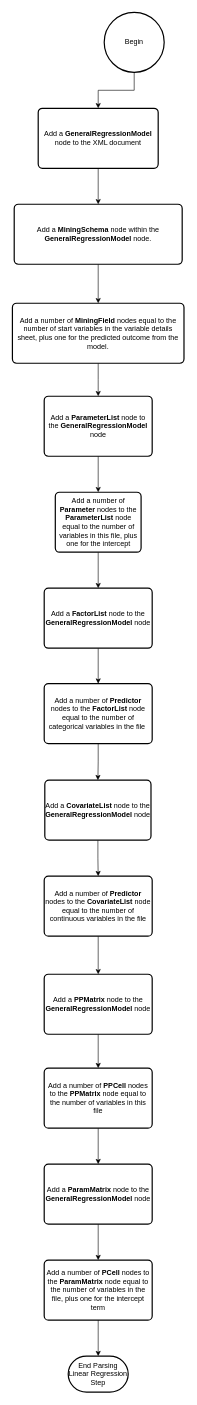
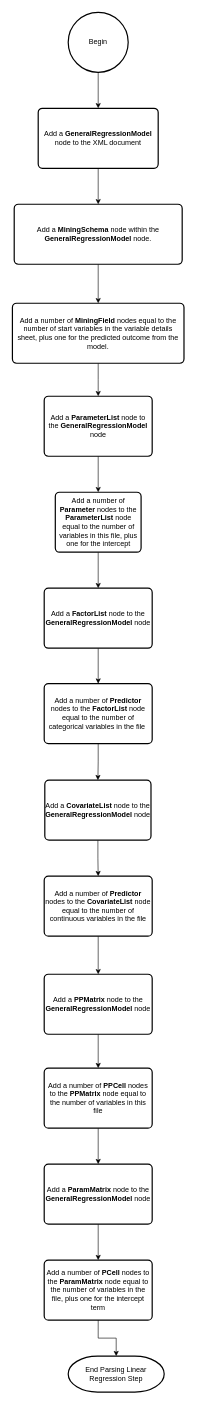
node "Begin": moved (134, 42) -> (98, 42)
node "End Parsing Linear Regression Step": size 60x36 -> 96x36
